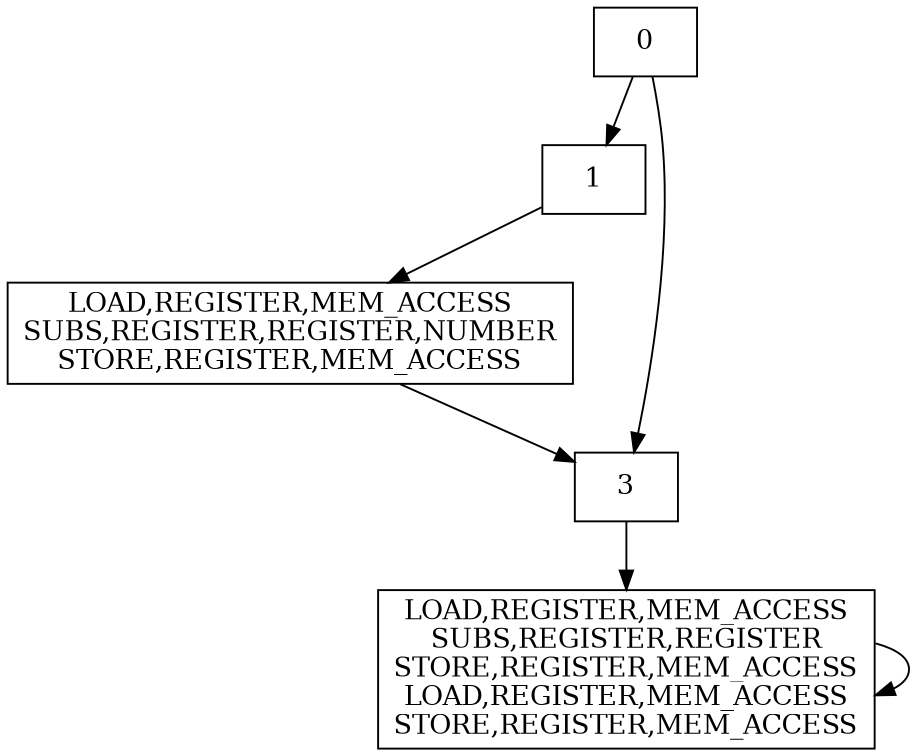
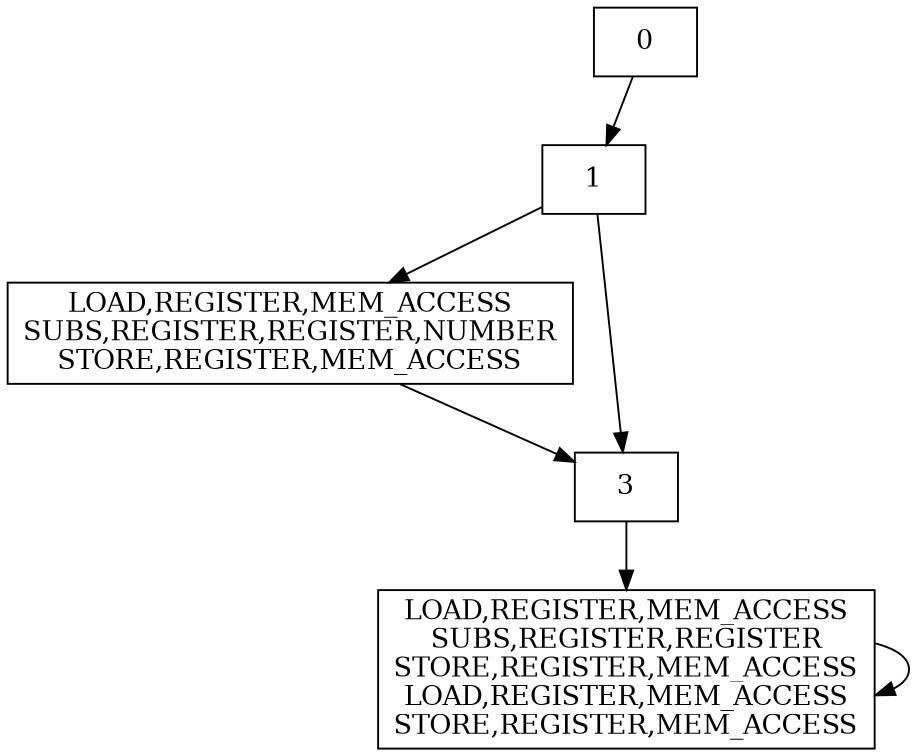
edge "0" -> "3": now "1" -> "3"
